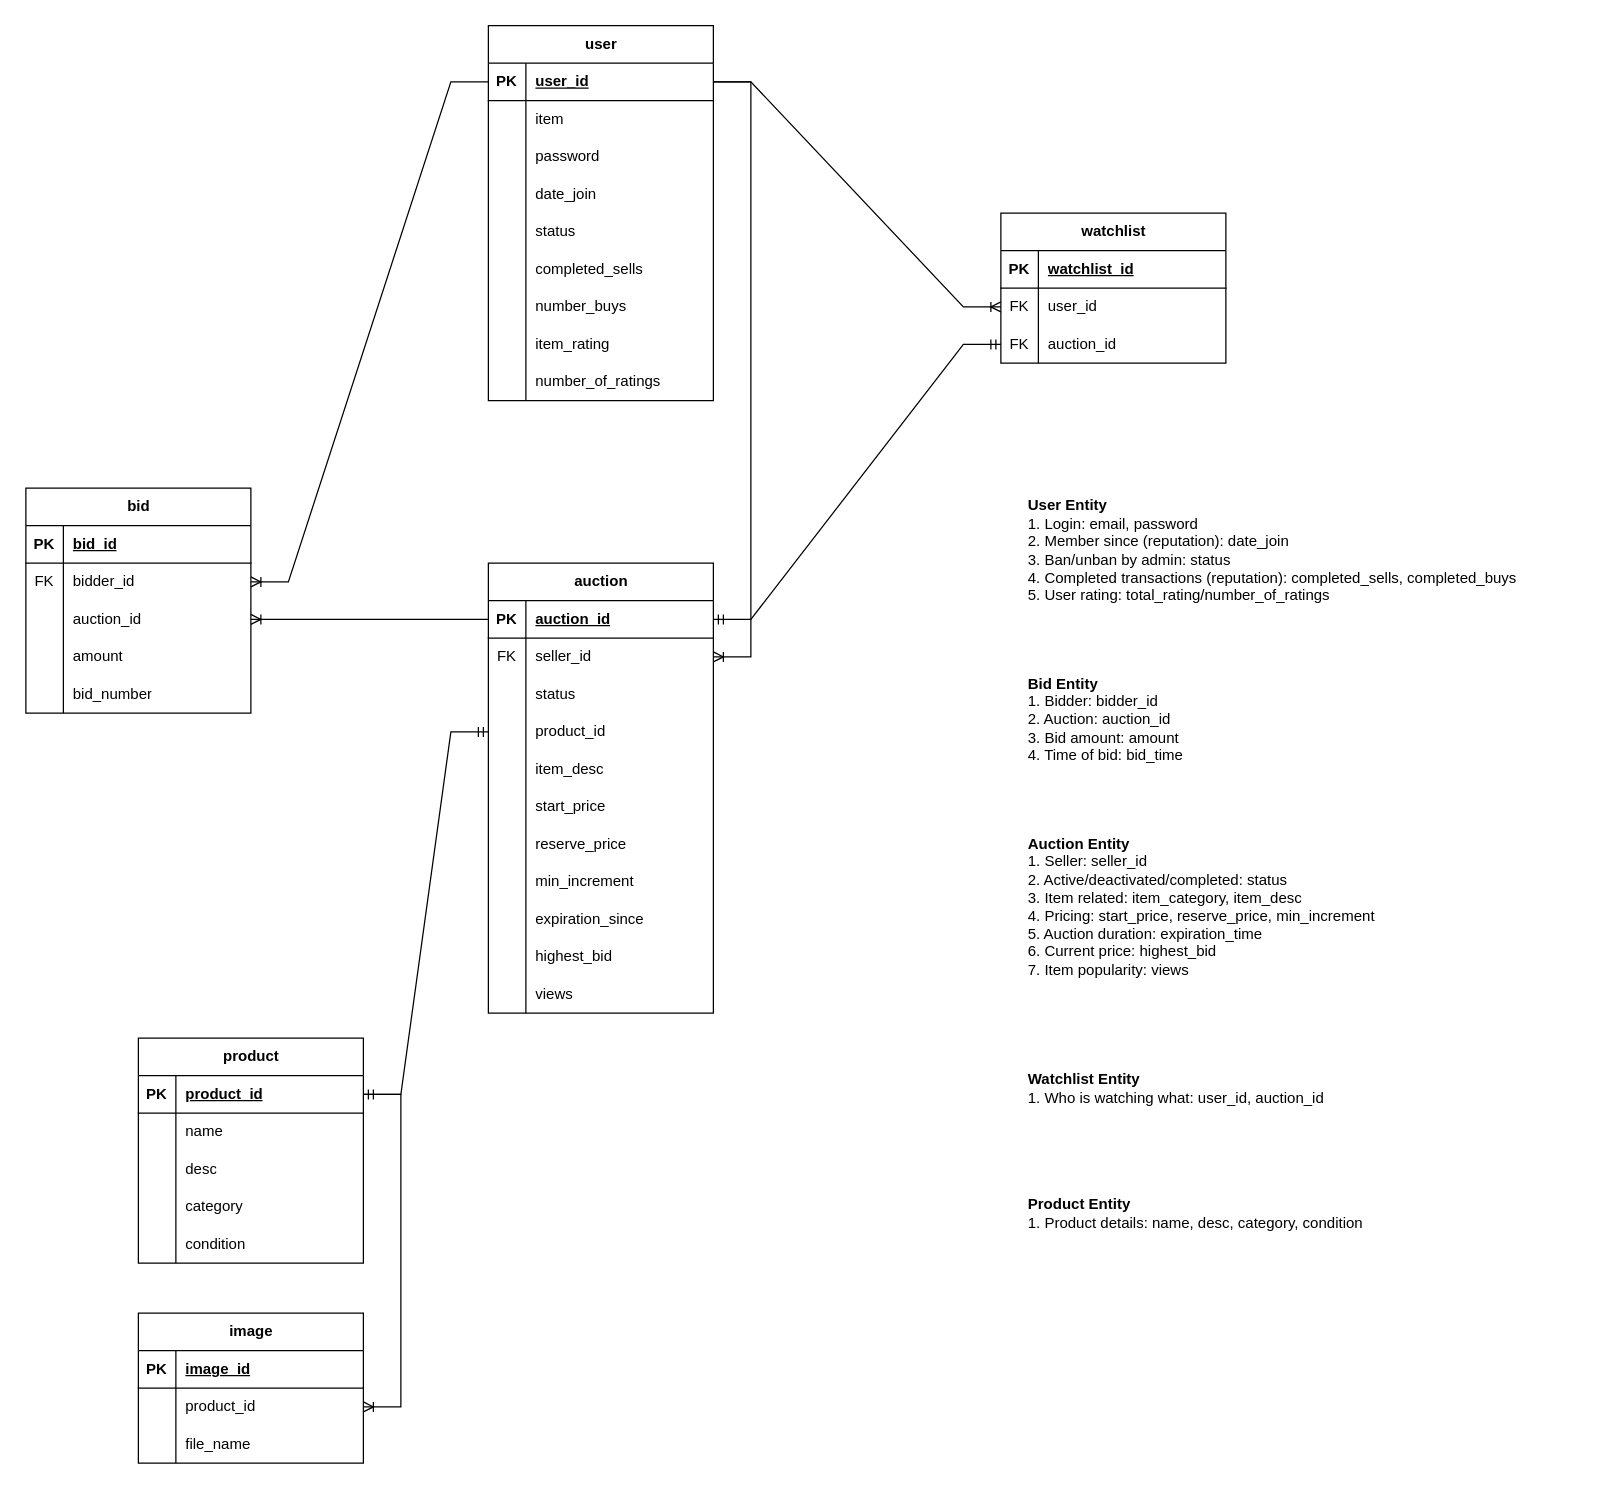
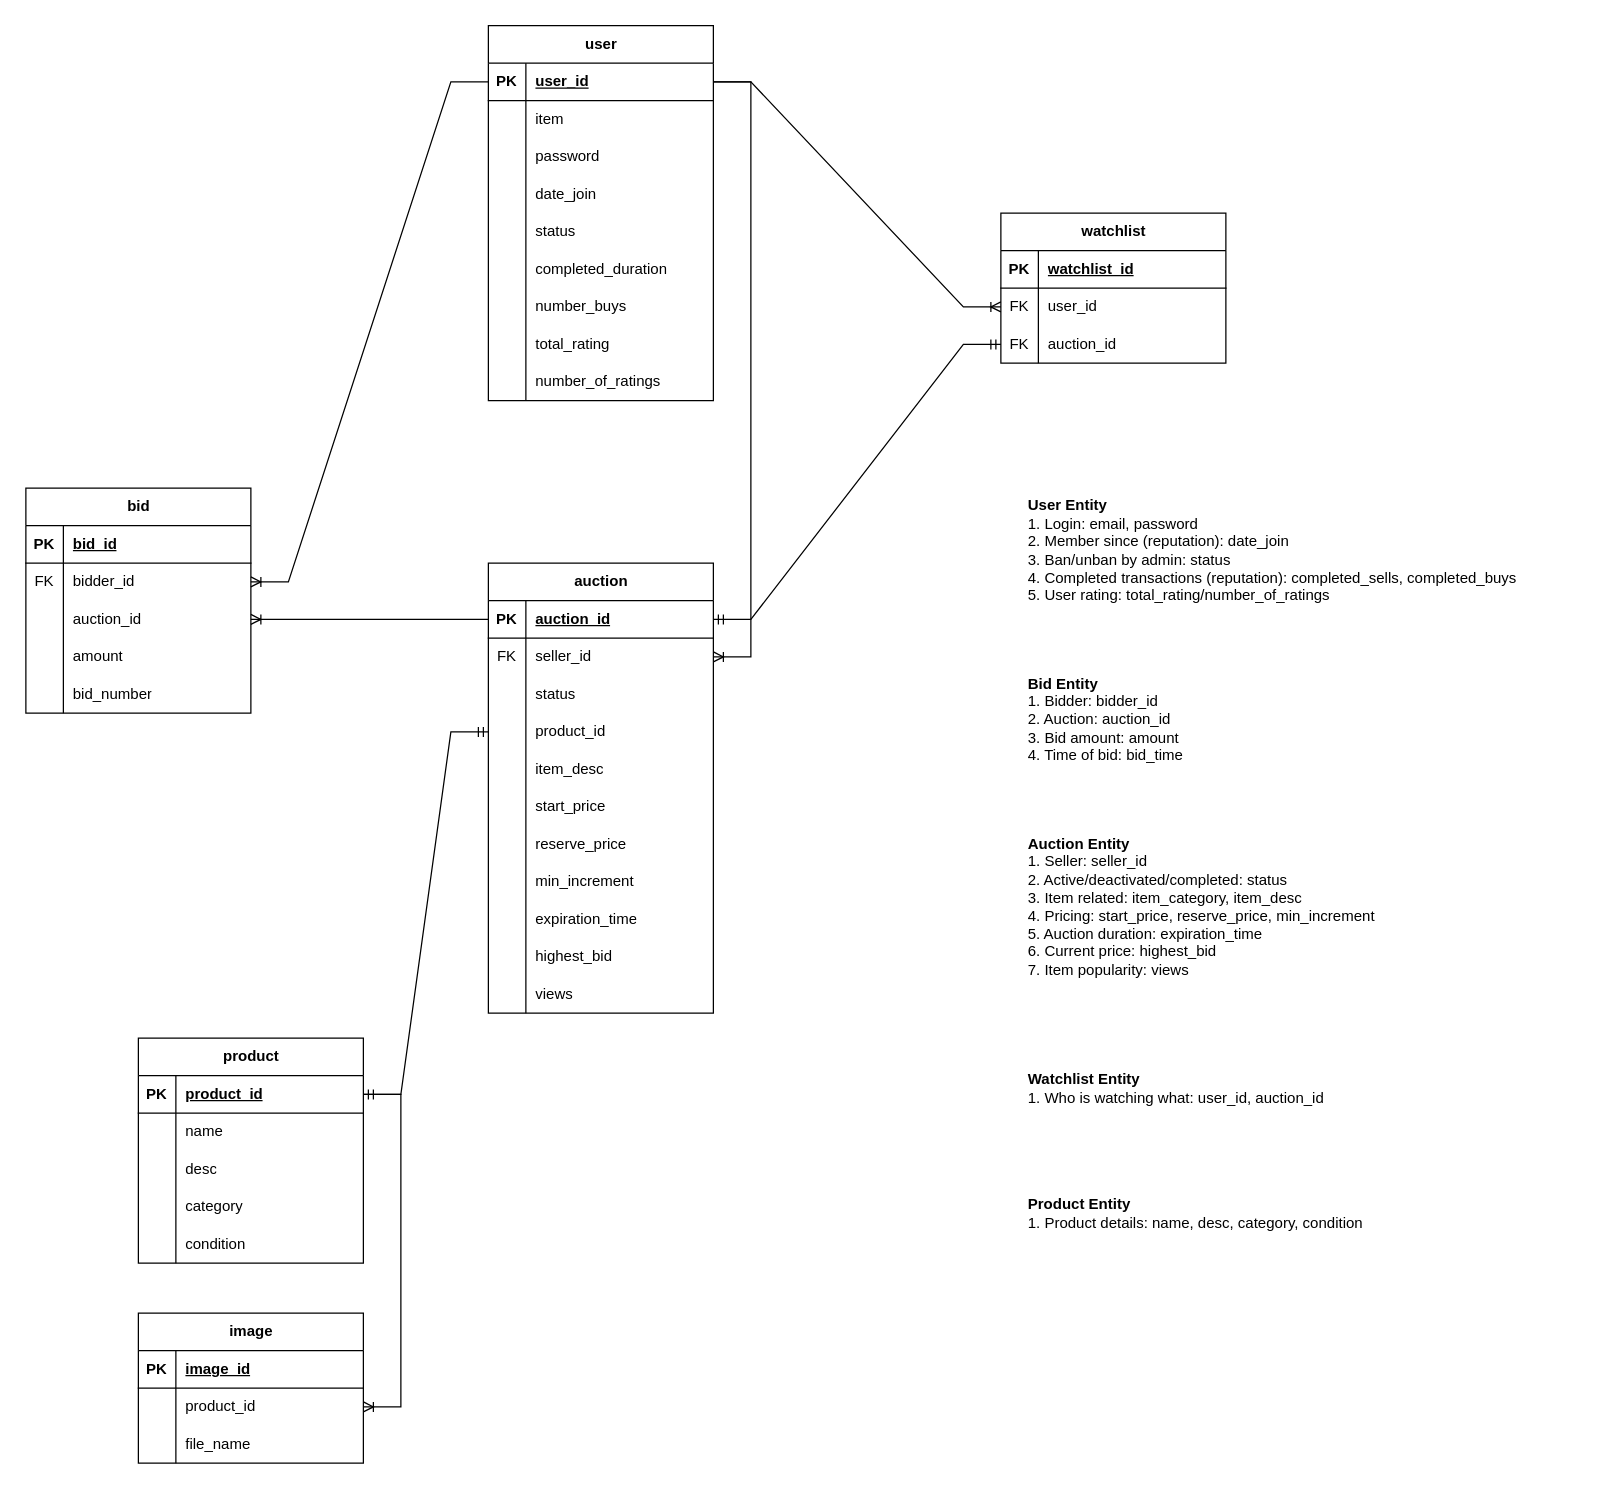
node "completed_sells": label "completed_sells" -> "completed_duration"
node "item_rating": label "item_rating" -> "total_rating"
node "expiration_since": label "expiration_since" -> "expiration_time"
